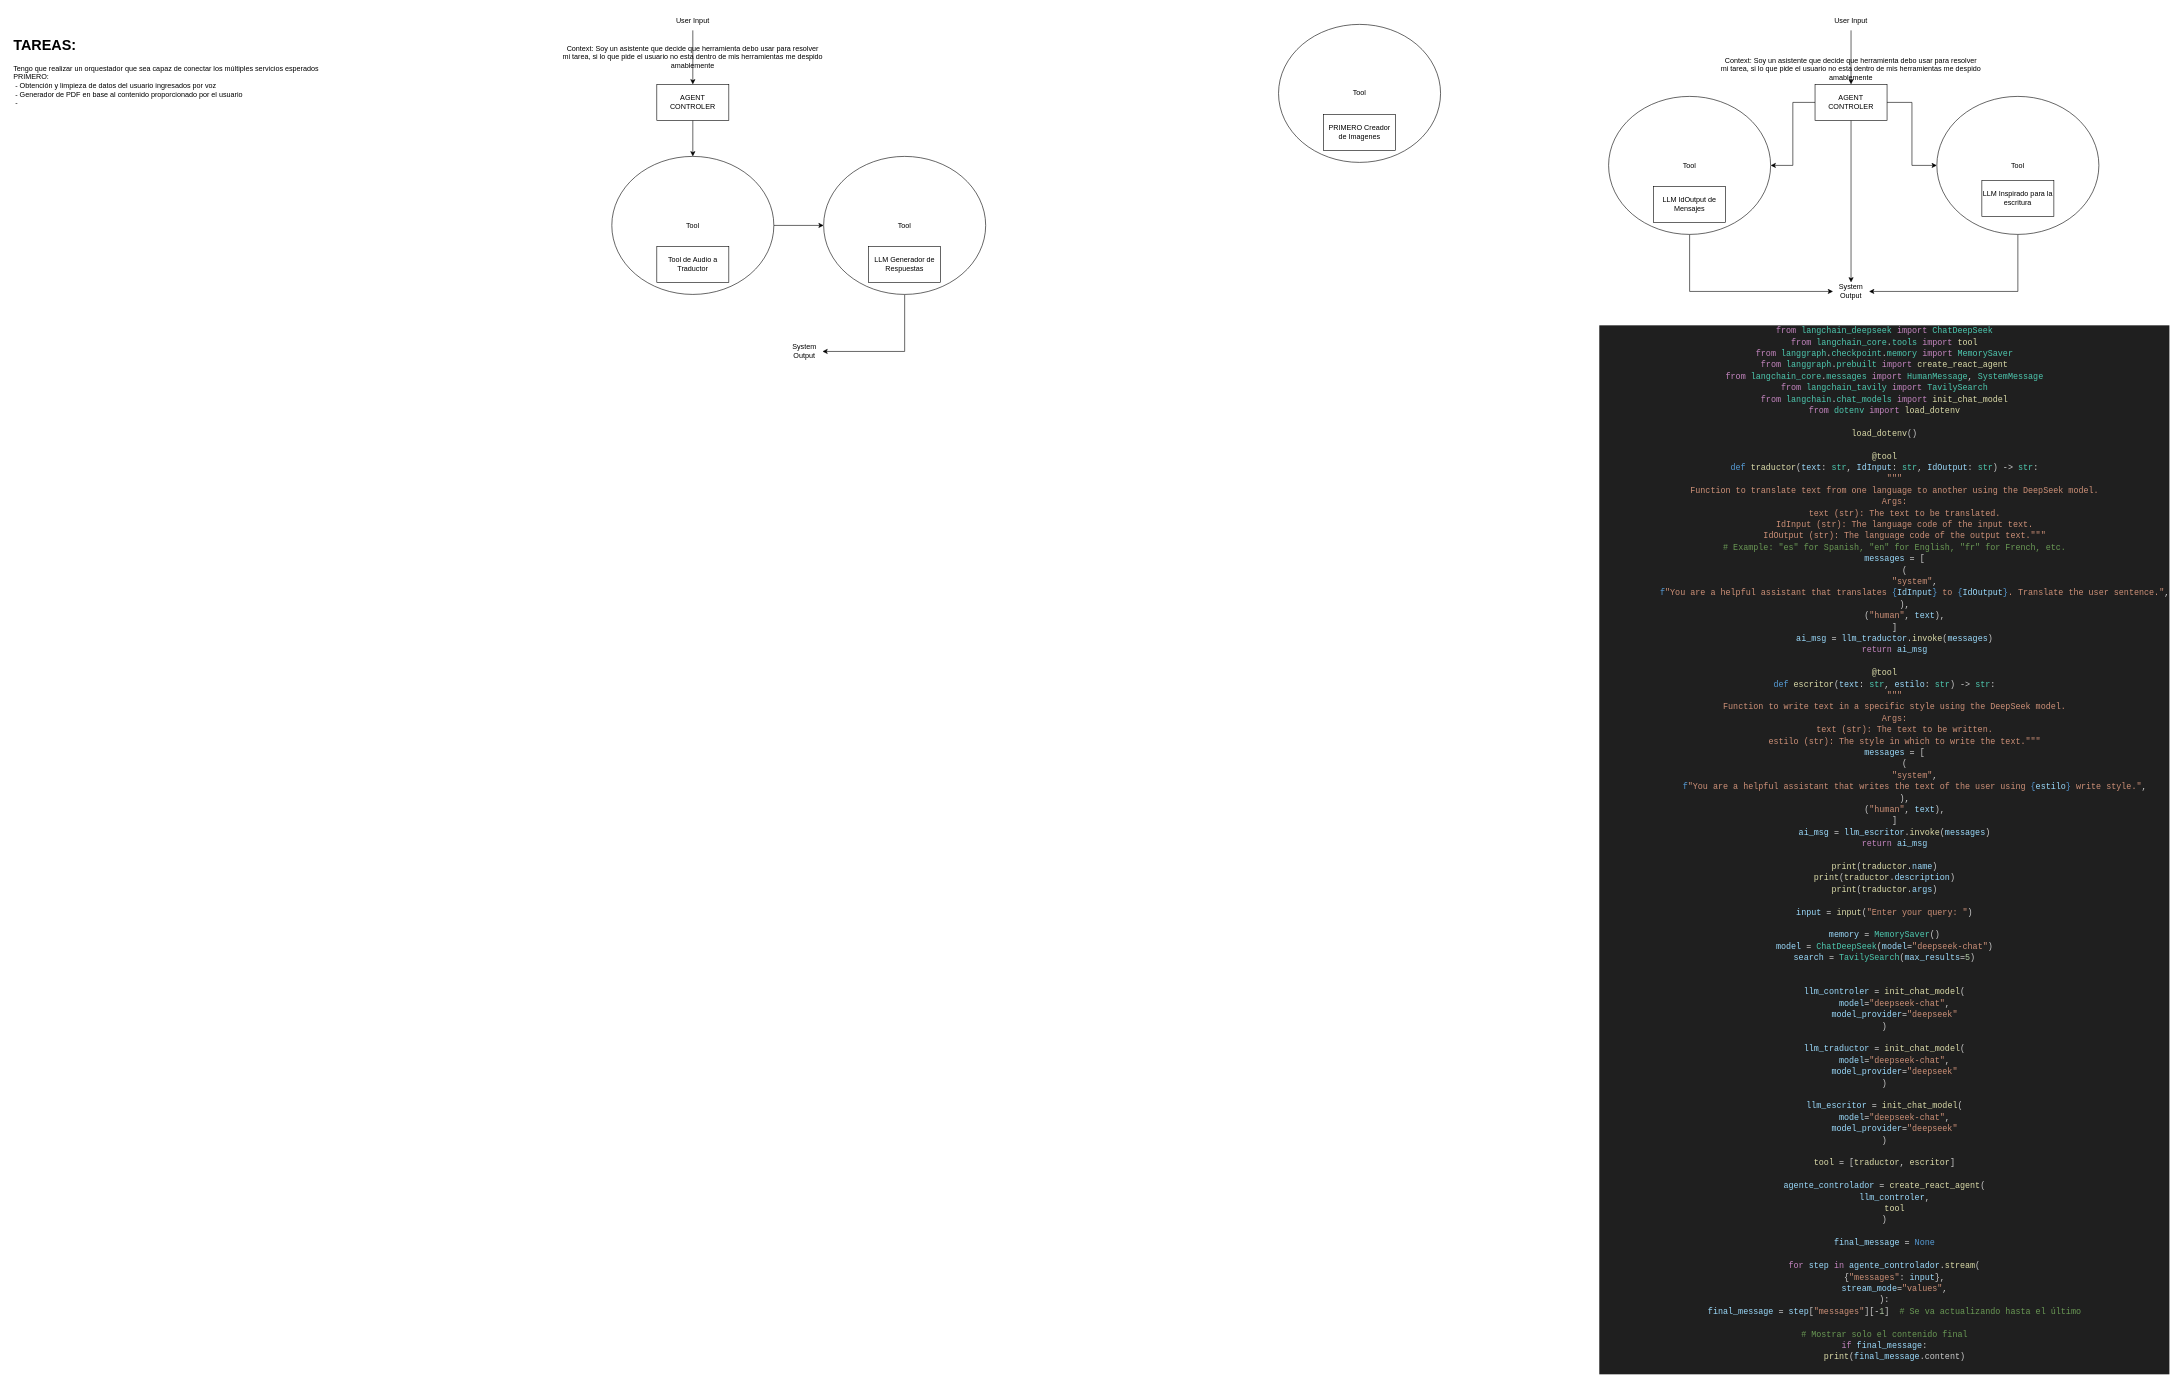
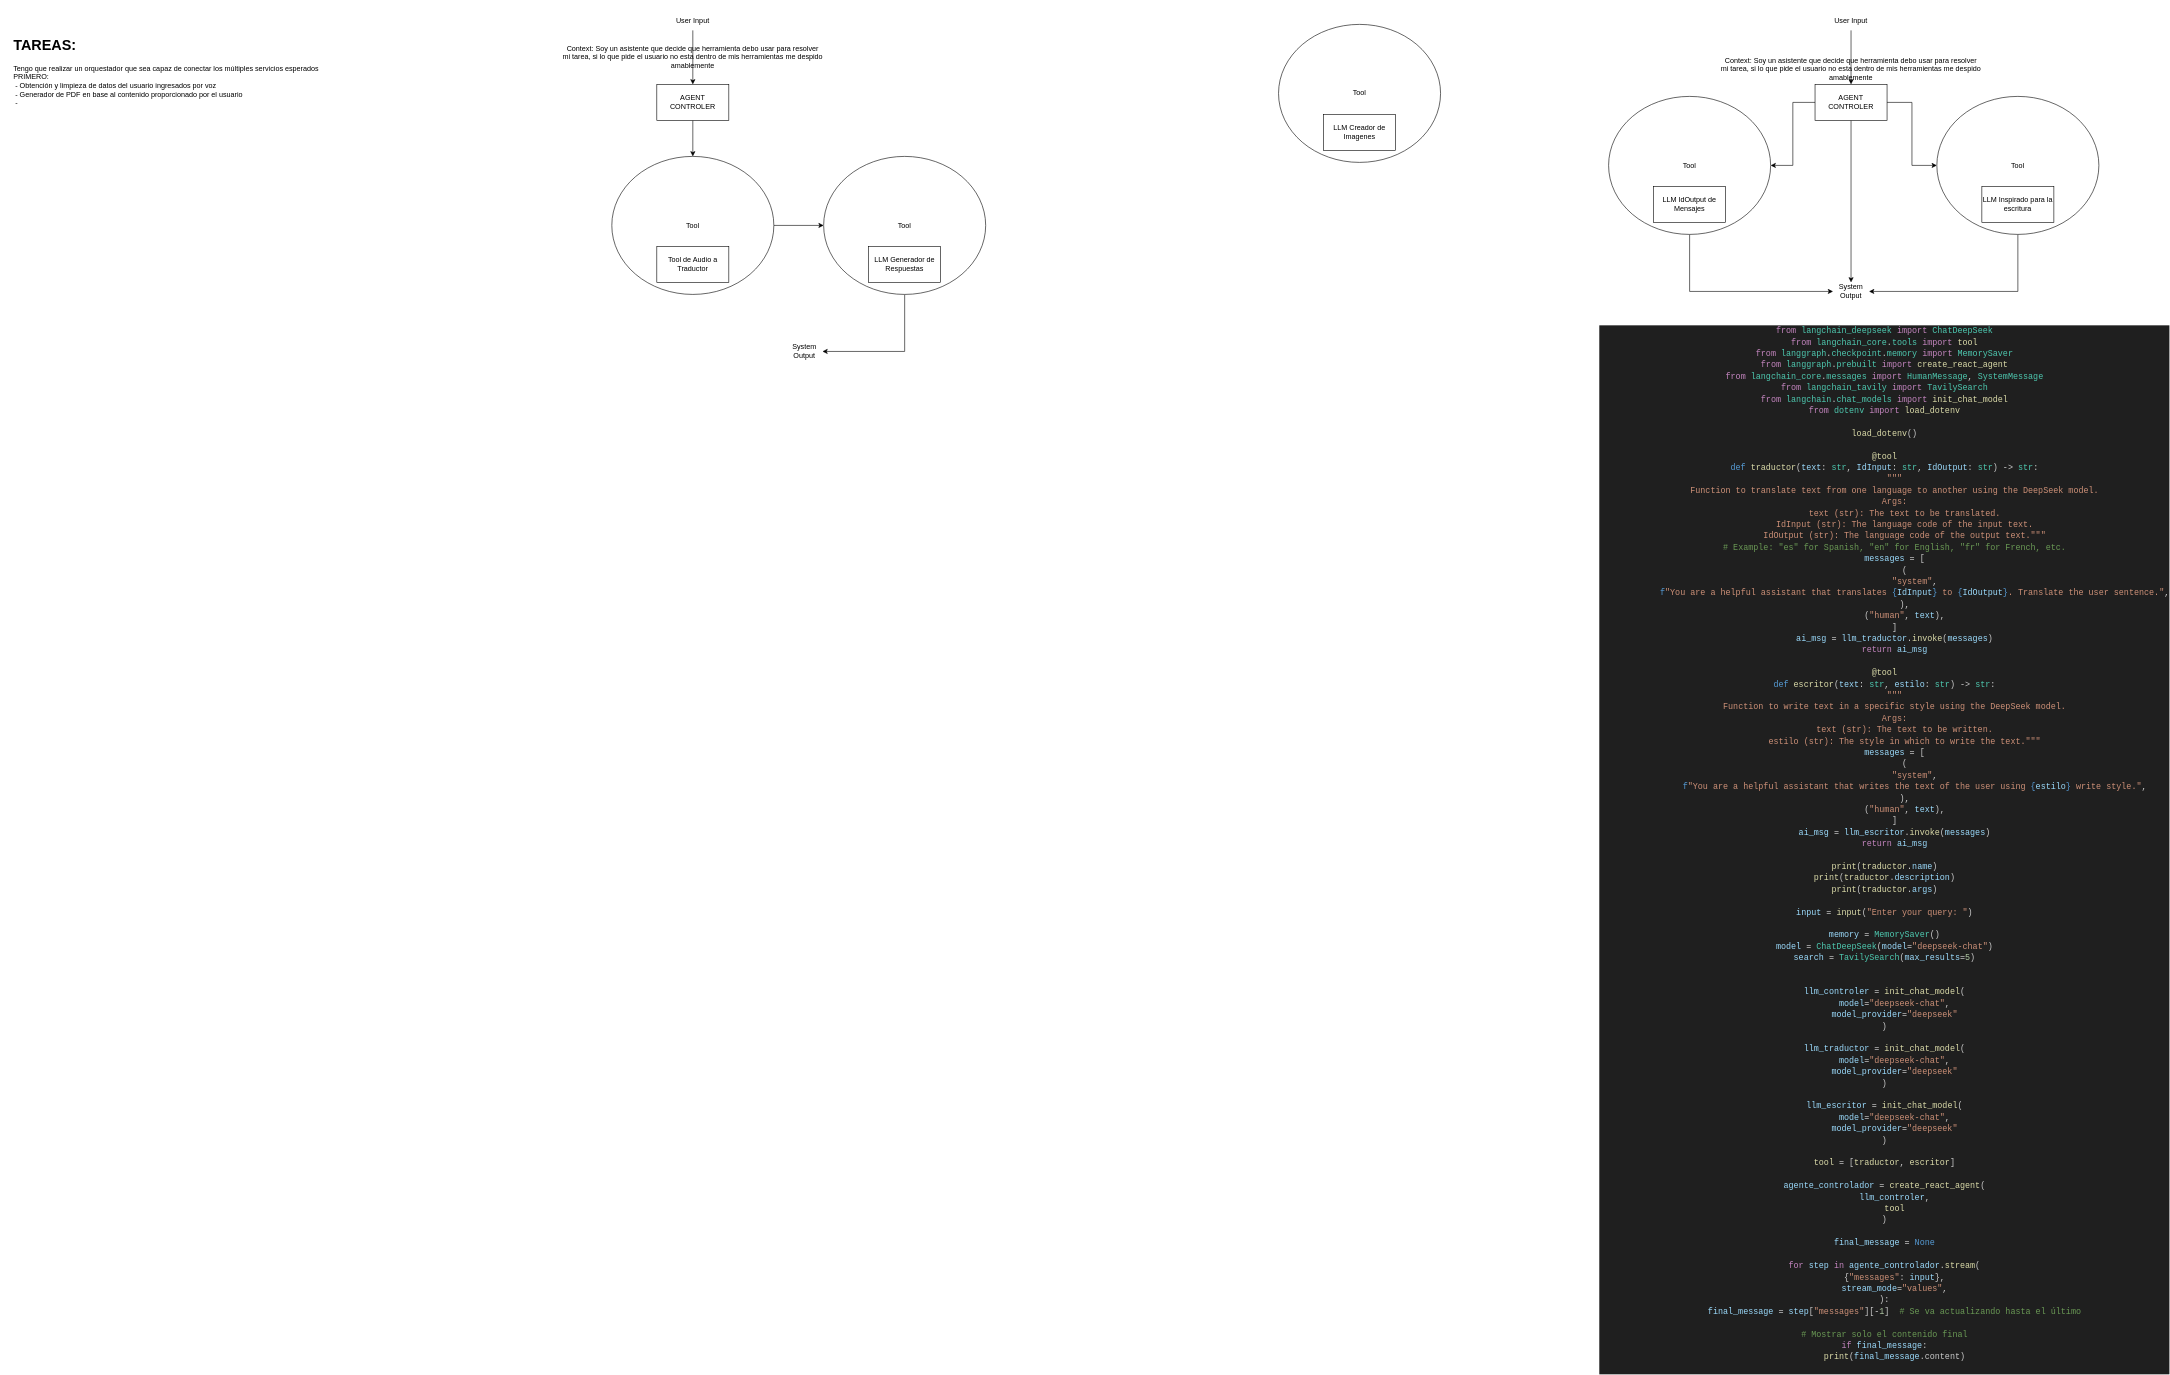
node "PRIMERO Creador de Imagenes": label "PRIMERO Creador de Imagenes" -> "LLM Creador de Imagenes"
node "LLM Inspirado para la escritura": moved (2018, 198) -> (2018, 204)
